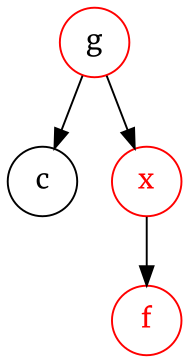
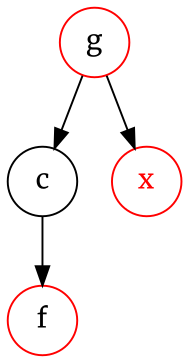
edge "x" -> "f": now "c" -> "f"
node "f": fontcolor red -> black
